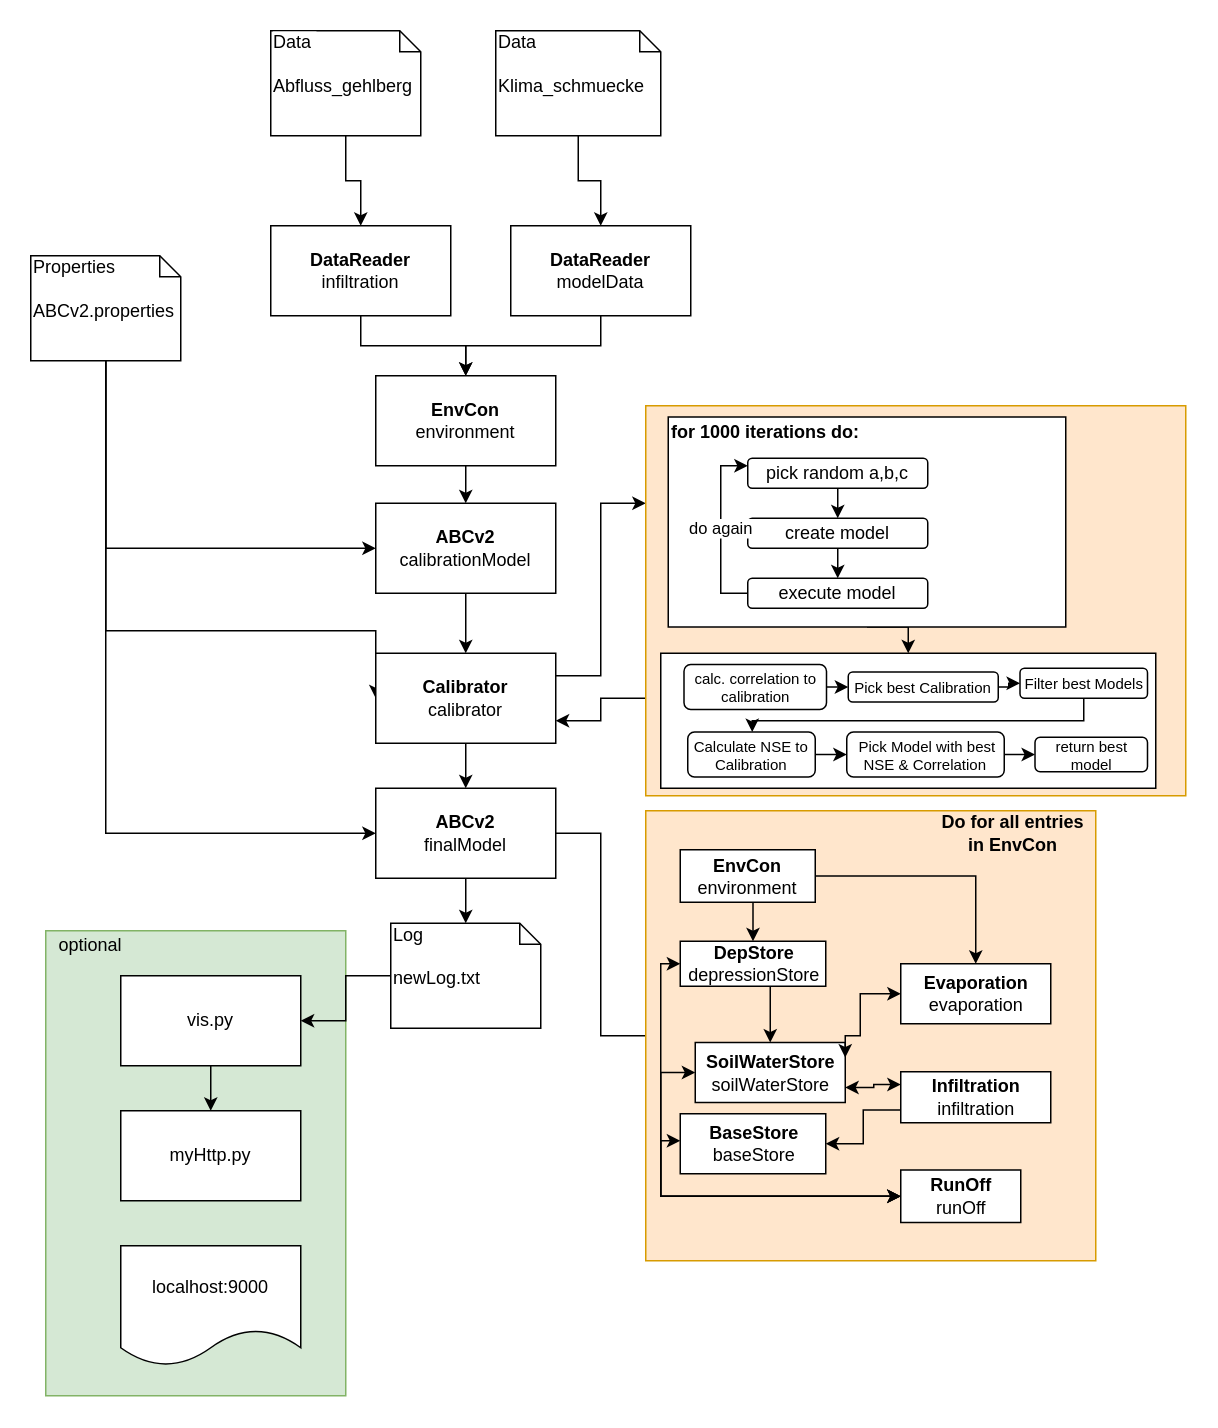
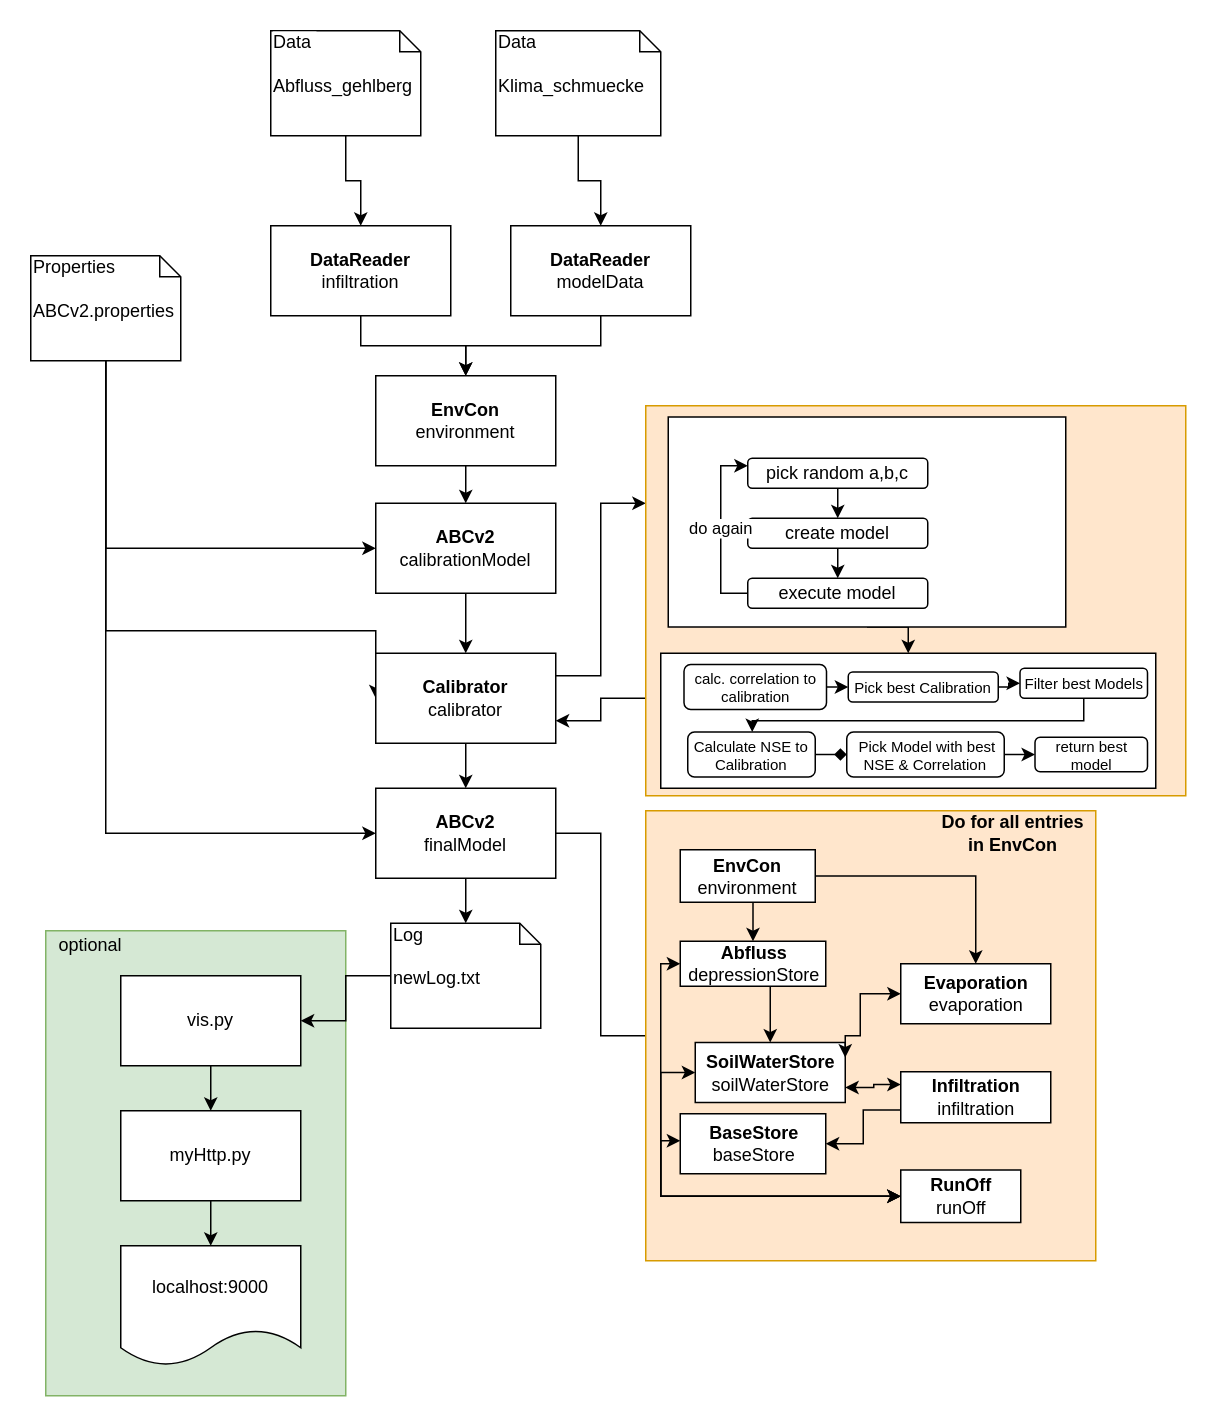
node "for 1000 iterations do:": removed
edge "Calculate NSE to Calibration" -> "Pick Model with best NSE & Correlation": arrowhead classic -> diamond
node "DepStore depressionStore": label "DepStore depressionStore" -> "Abfluss depressionStore"
edge "myHttp.py" -> "localhost:9000": added
